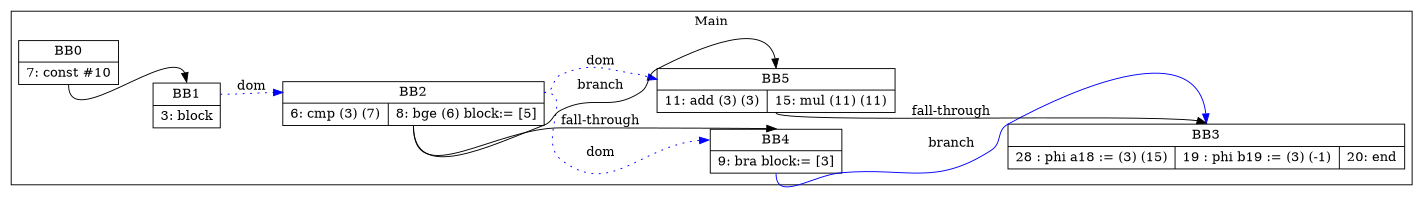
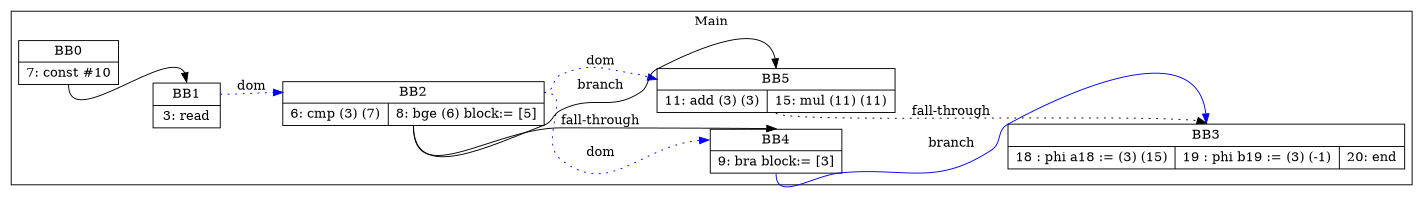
node "BB1": text "3: block" -> "3: read"
edge "BB5" -> "BB3": style solid -> dotted
node "BB3": text "28 : phi a18 := (3) (15)" -> "18 : phi a18 := (3) (15)"
